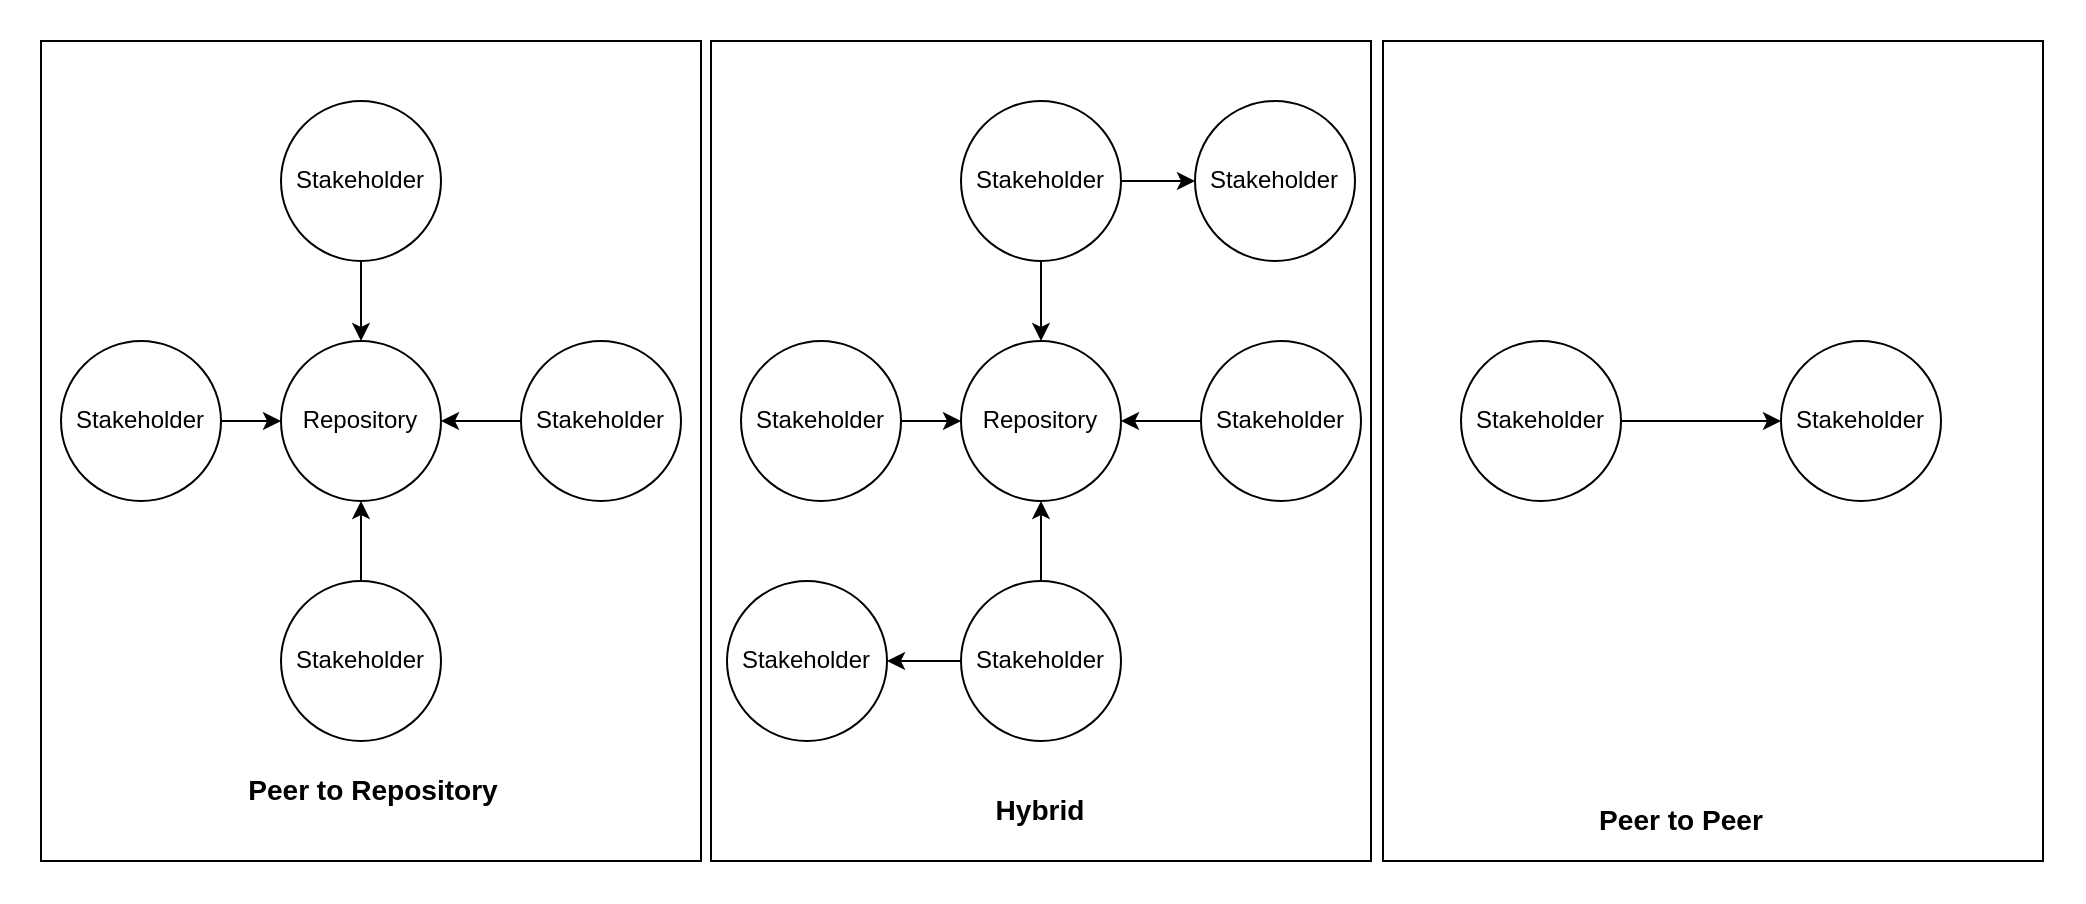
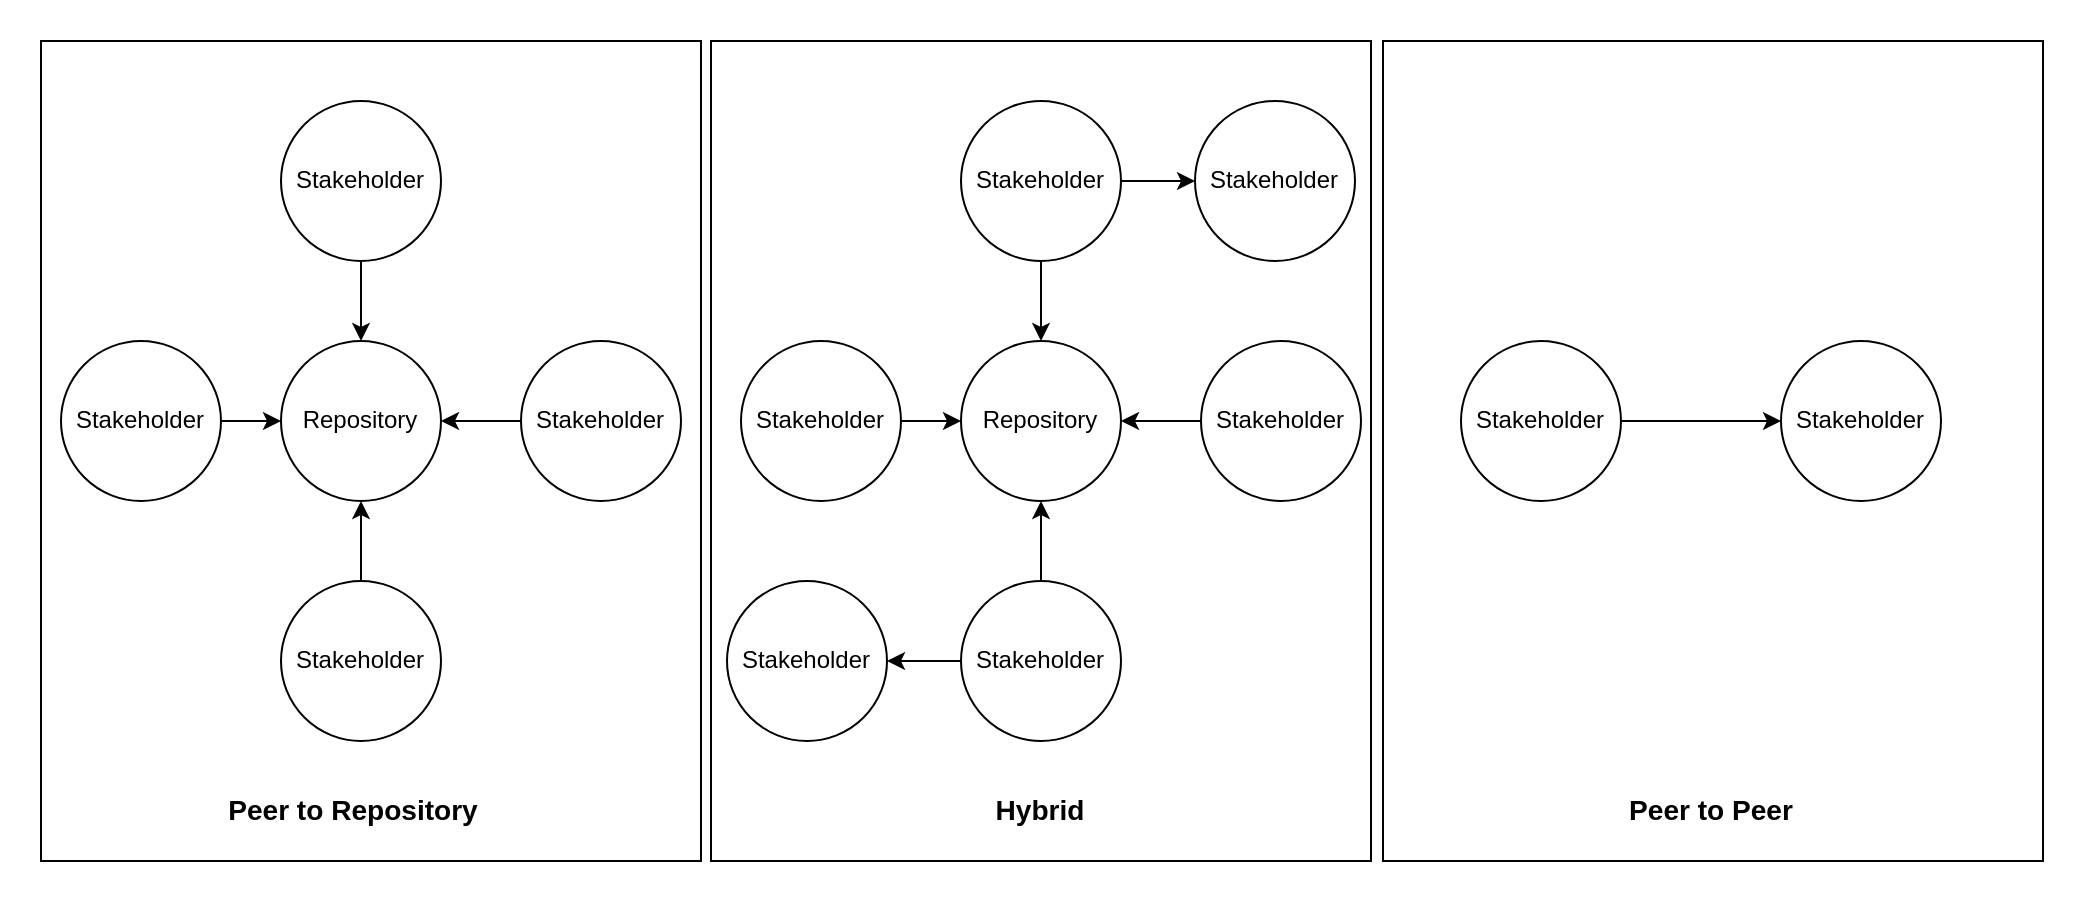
node "Peer to Repository": moved (374, 791) -> (354, 811)
node "Peer to Peer": moved (1682, 821) -> (1712, 811)
